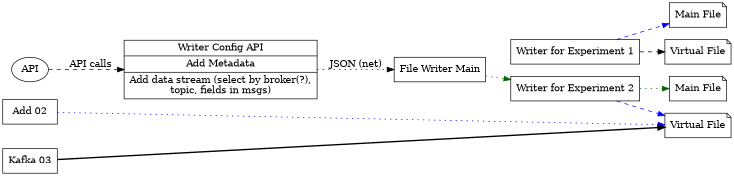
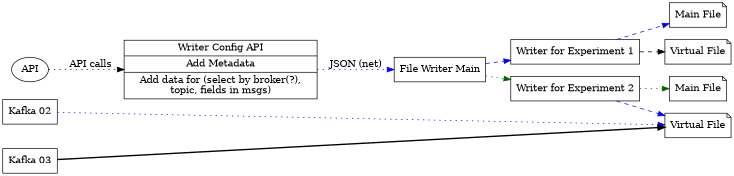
edge "File Writer Main" -> "Writer for Experiment 1": added
edge "API" -> "Writer Config API": style dashed -> dotted
edge "Writer Config API" -> "File Writer Main": color black -> blue
node "Writer Config API": text "Add data stream (select by broker(?)," -> "Add data for (select by broker(?),"
node "Add 02": label "Add 02" -> "Kafka 02"
